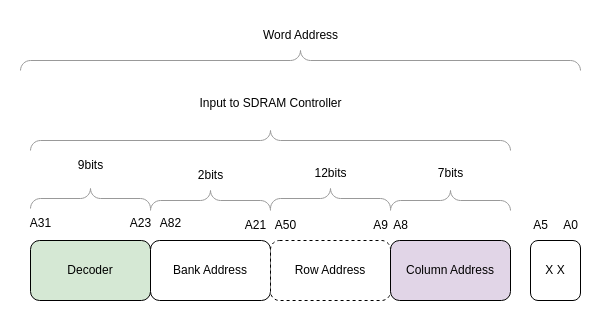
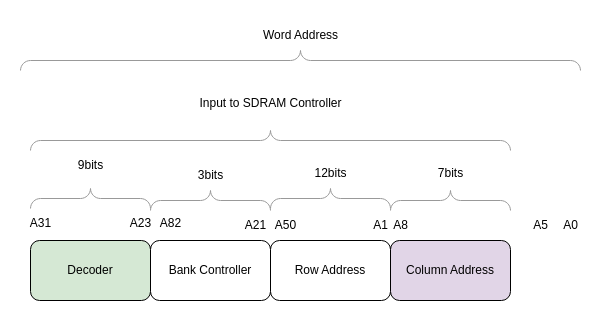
node "2bits": label "2bits" -> "3bits"
node "A9": label "A9" -> "A1"
node "Bank Address": label "Bank Address" -> "Bank Controller"
node "Row Address": style dashed -> solid
node "X X": removed
